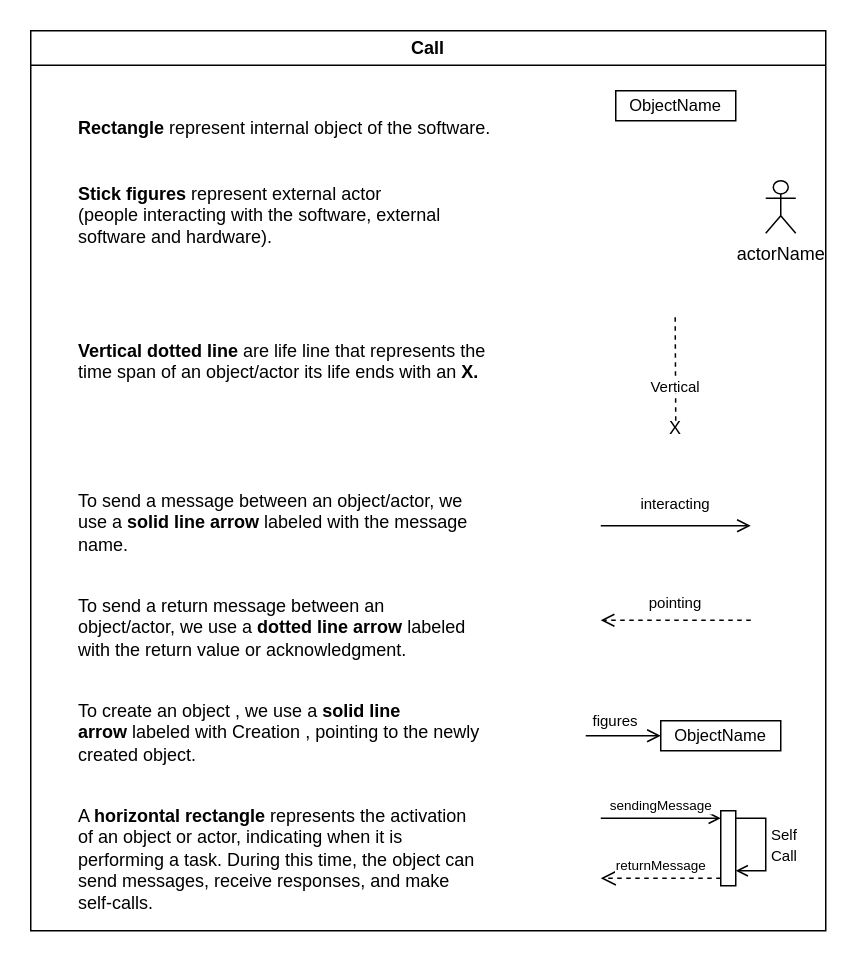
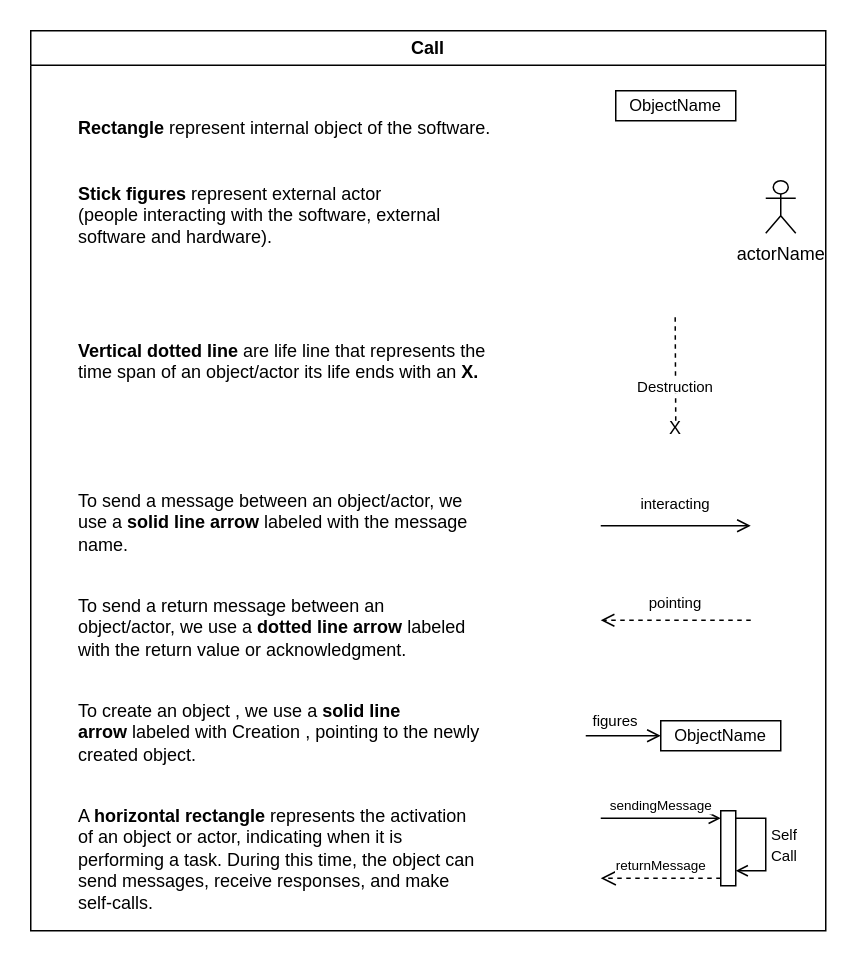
node "Vertical": label "Vertical" -> "Destruction"
